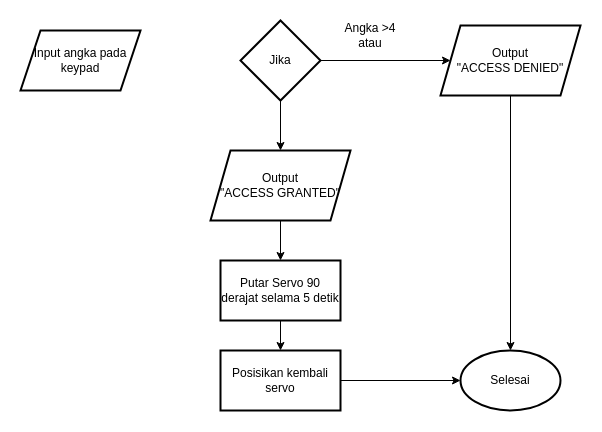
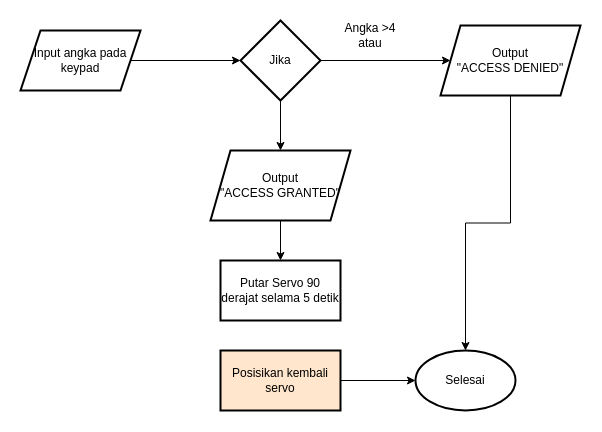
edge "Input angka pada keypad" -> "Jika": added
edge "Putar Servo 90 derajat selama 5 detik" -> "Posisikan kembali servo": removed
node "Posisikan kembali servo": fillcolor #ffffff -> #ffe6cc
node "Selesai": moved (511, 381) -> (466, 381)
